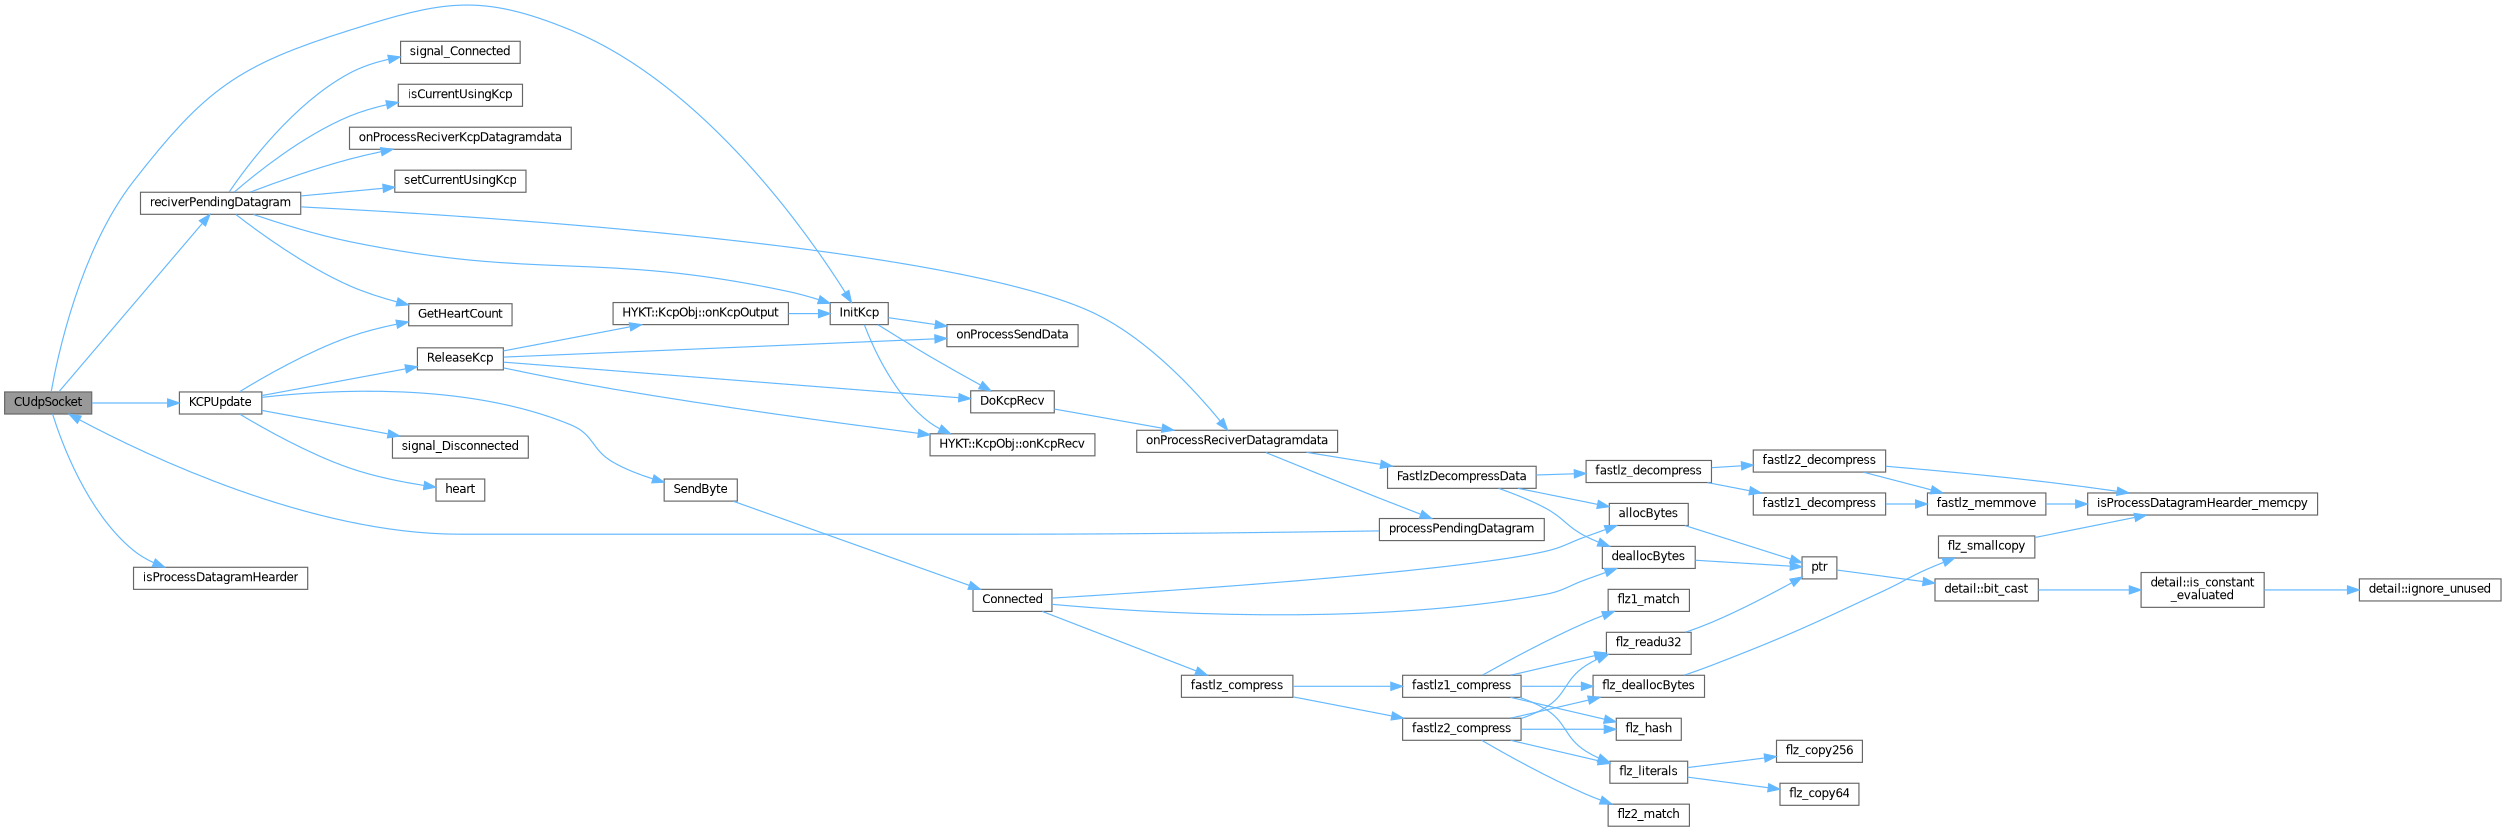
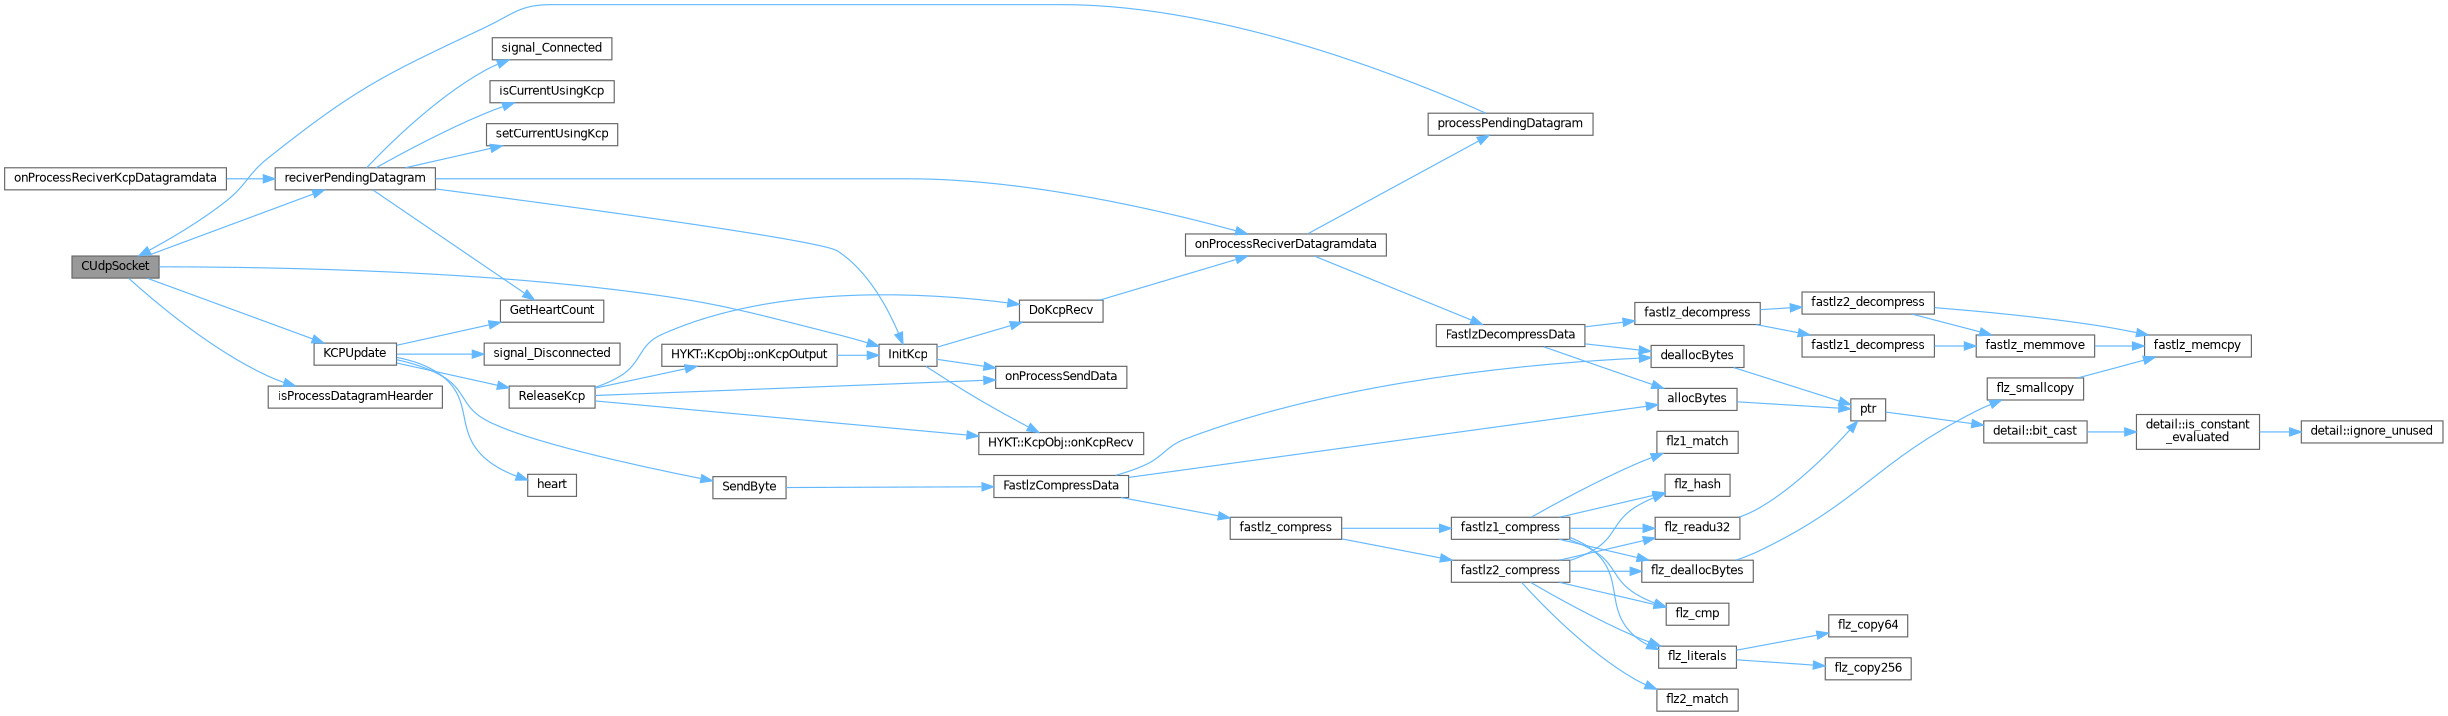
edge "reciverPendingDatagram" -> "onProcessReciverKcpDatagramdata": reversed
node "isProcessDatagramHearder_memcpy": label "isProcessDatagramHearder_memcpy" -> "fastlz_memcpy"
node "Connected": label "Connected" -> "FastlzCompressData"
node "flz_cmp": added
